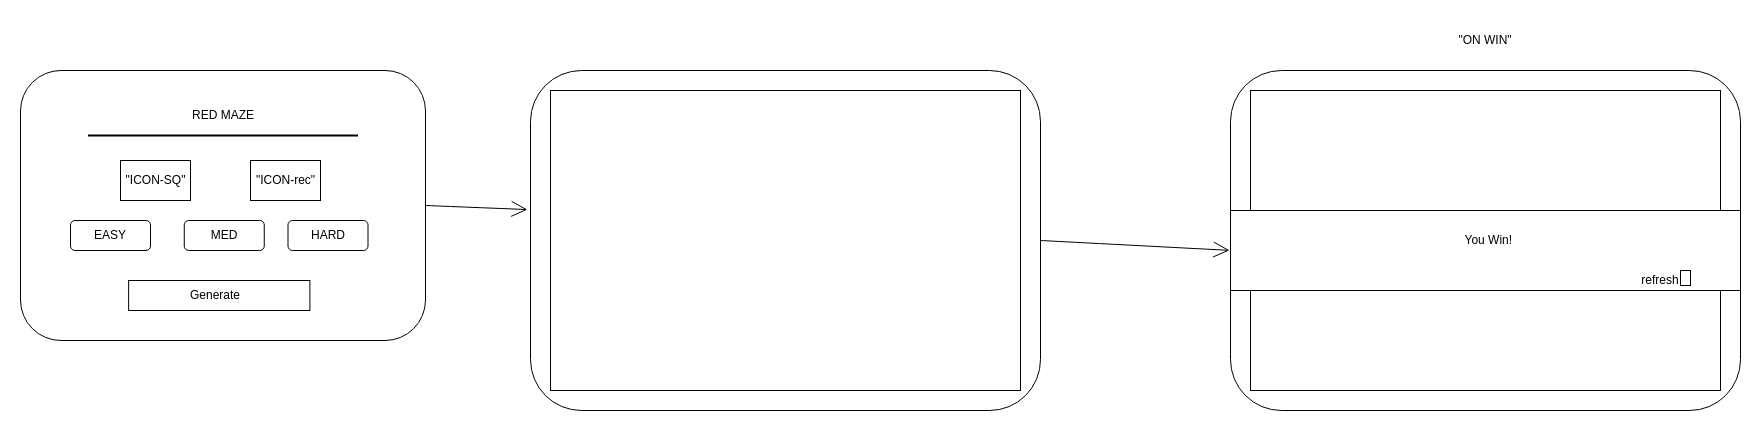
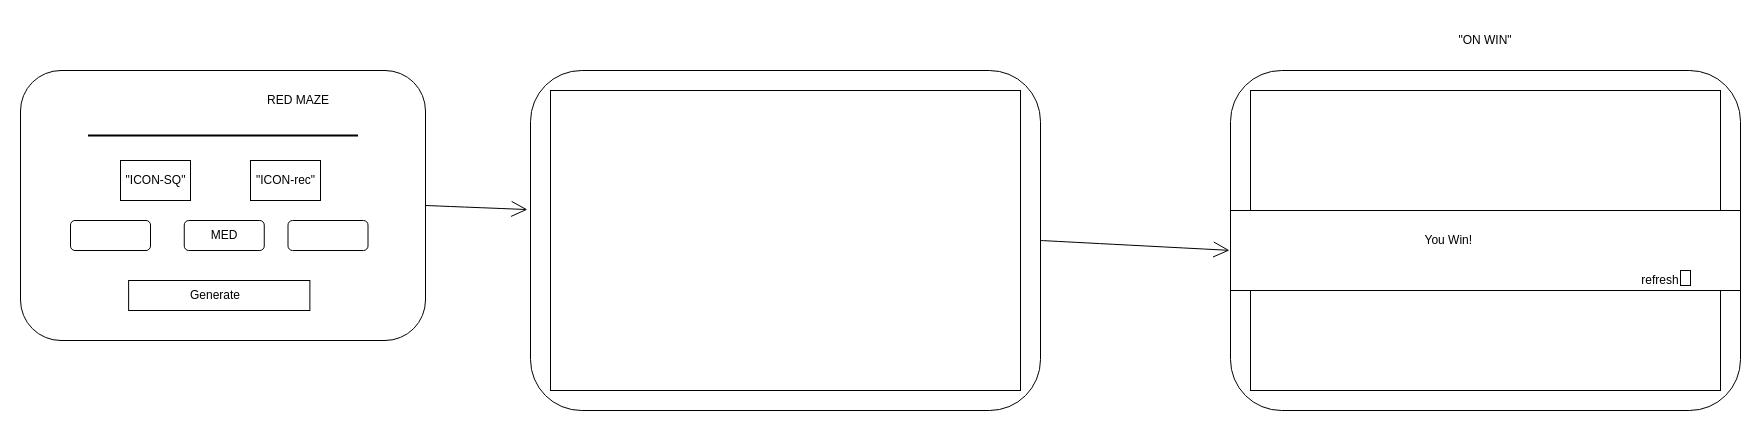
node "RED MAZE": moved (223, 116) -> (298, 101)
node "EASY": removed
node "HARD": removed
node "You Win!": moved (1491, 241) -> (1451, 241)
